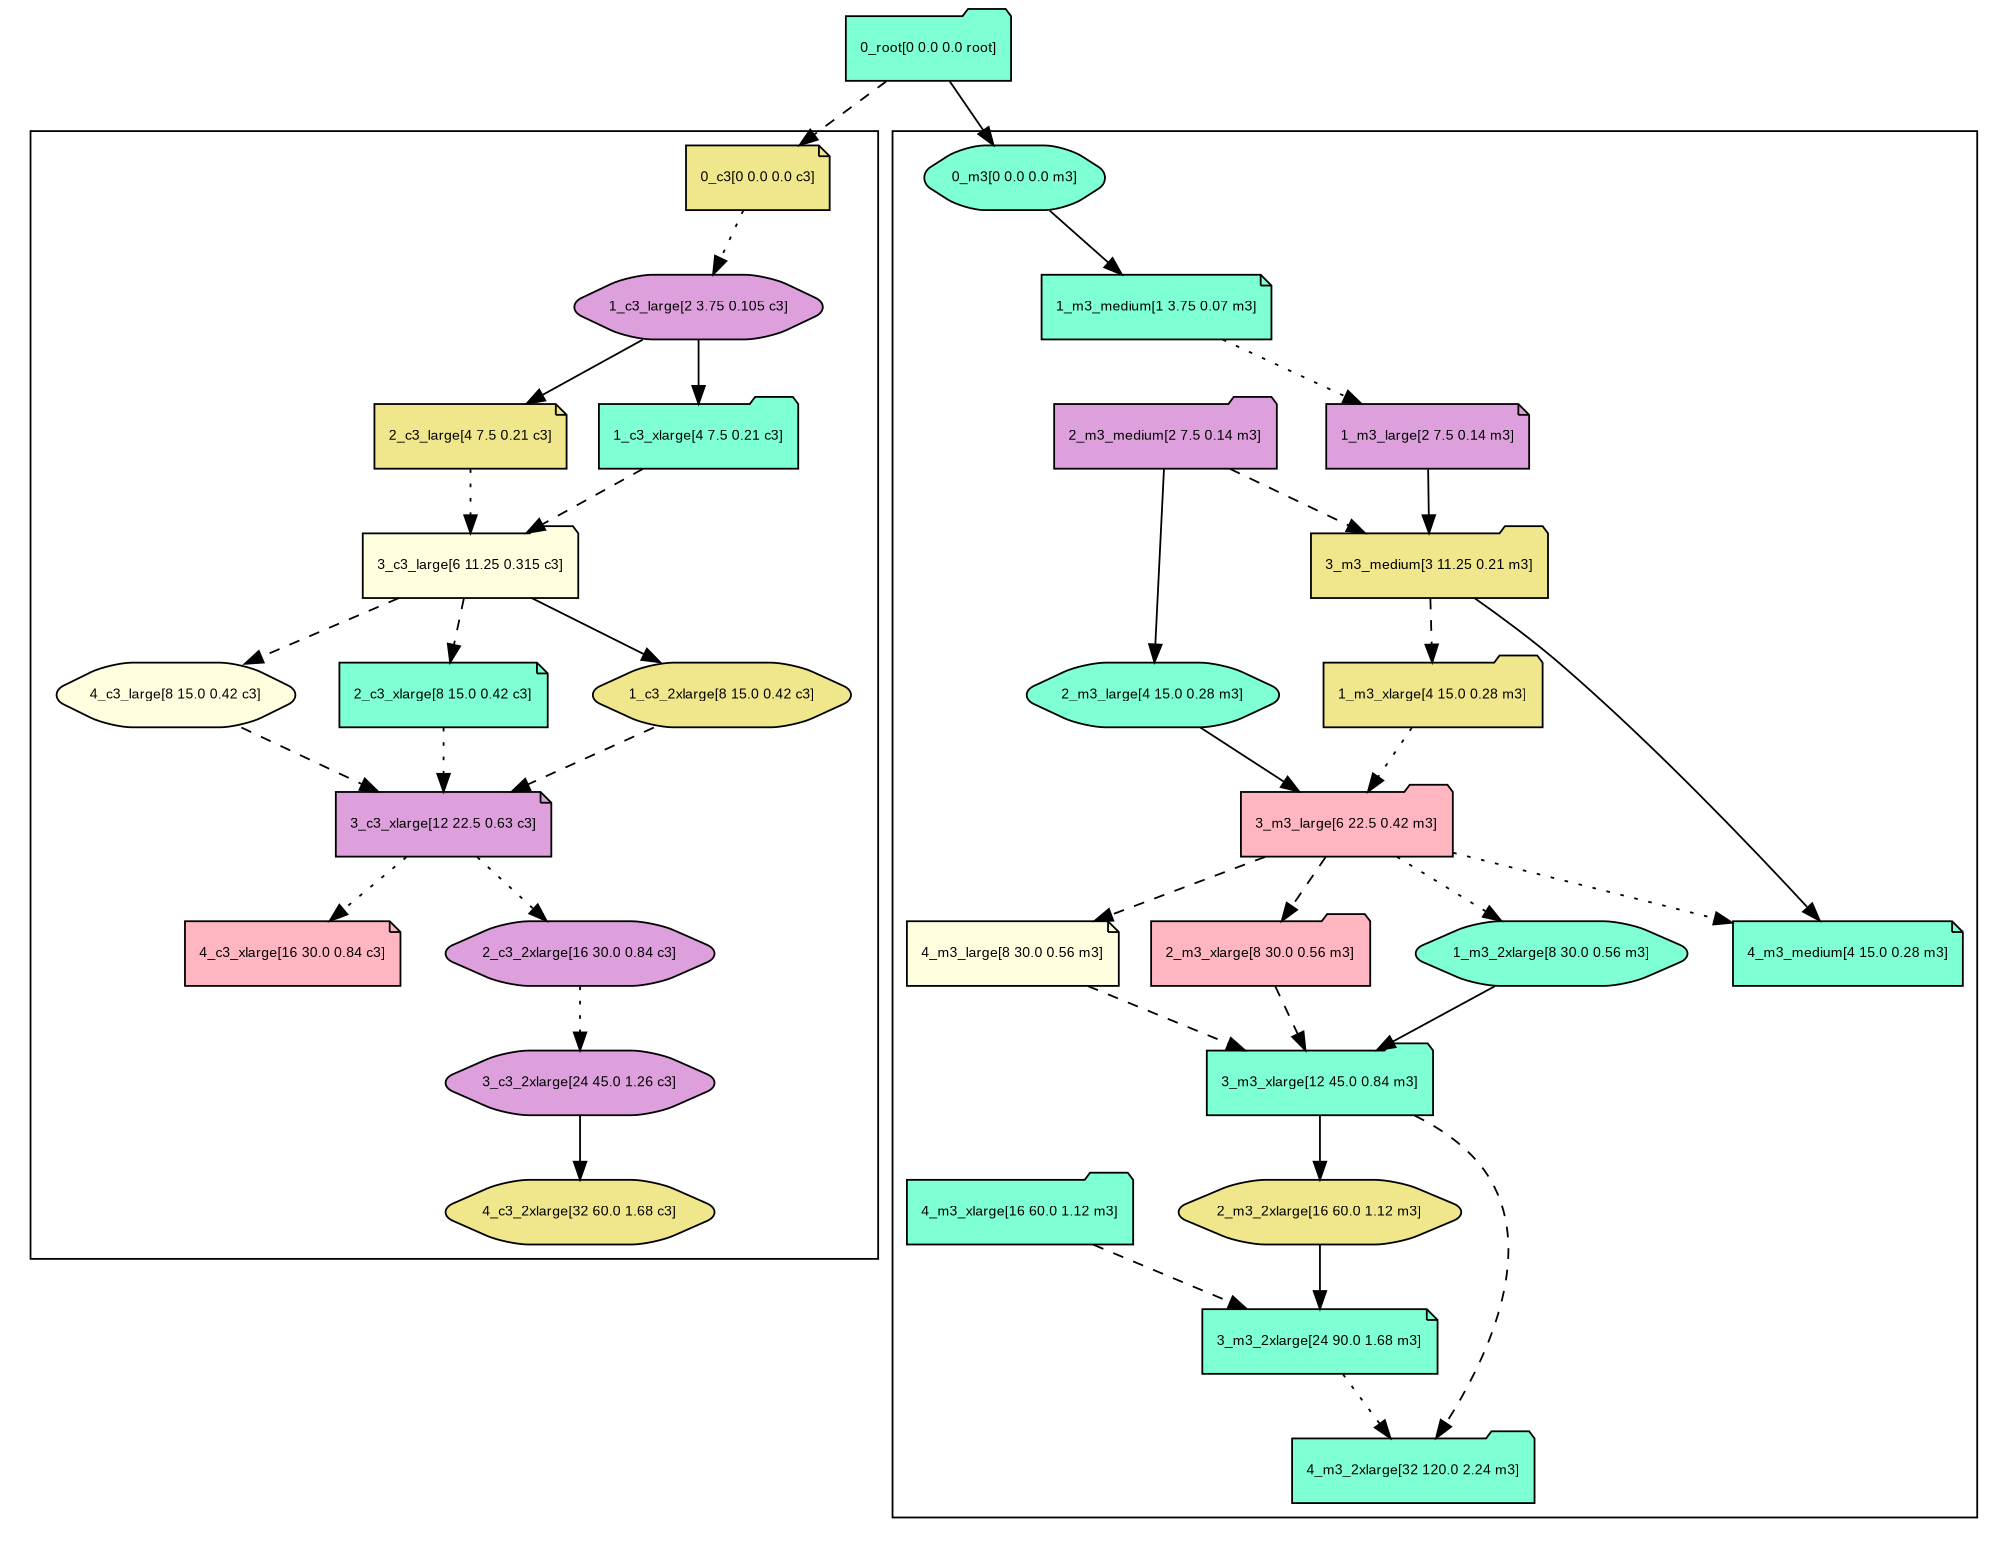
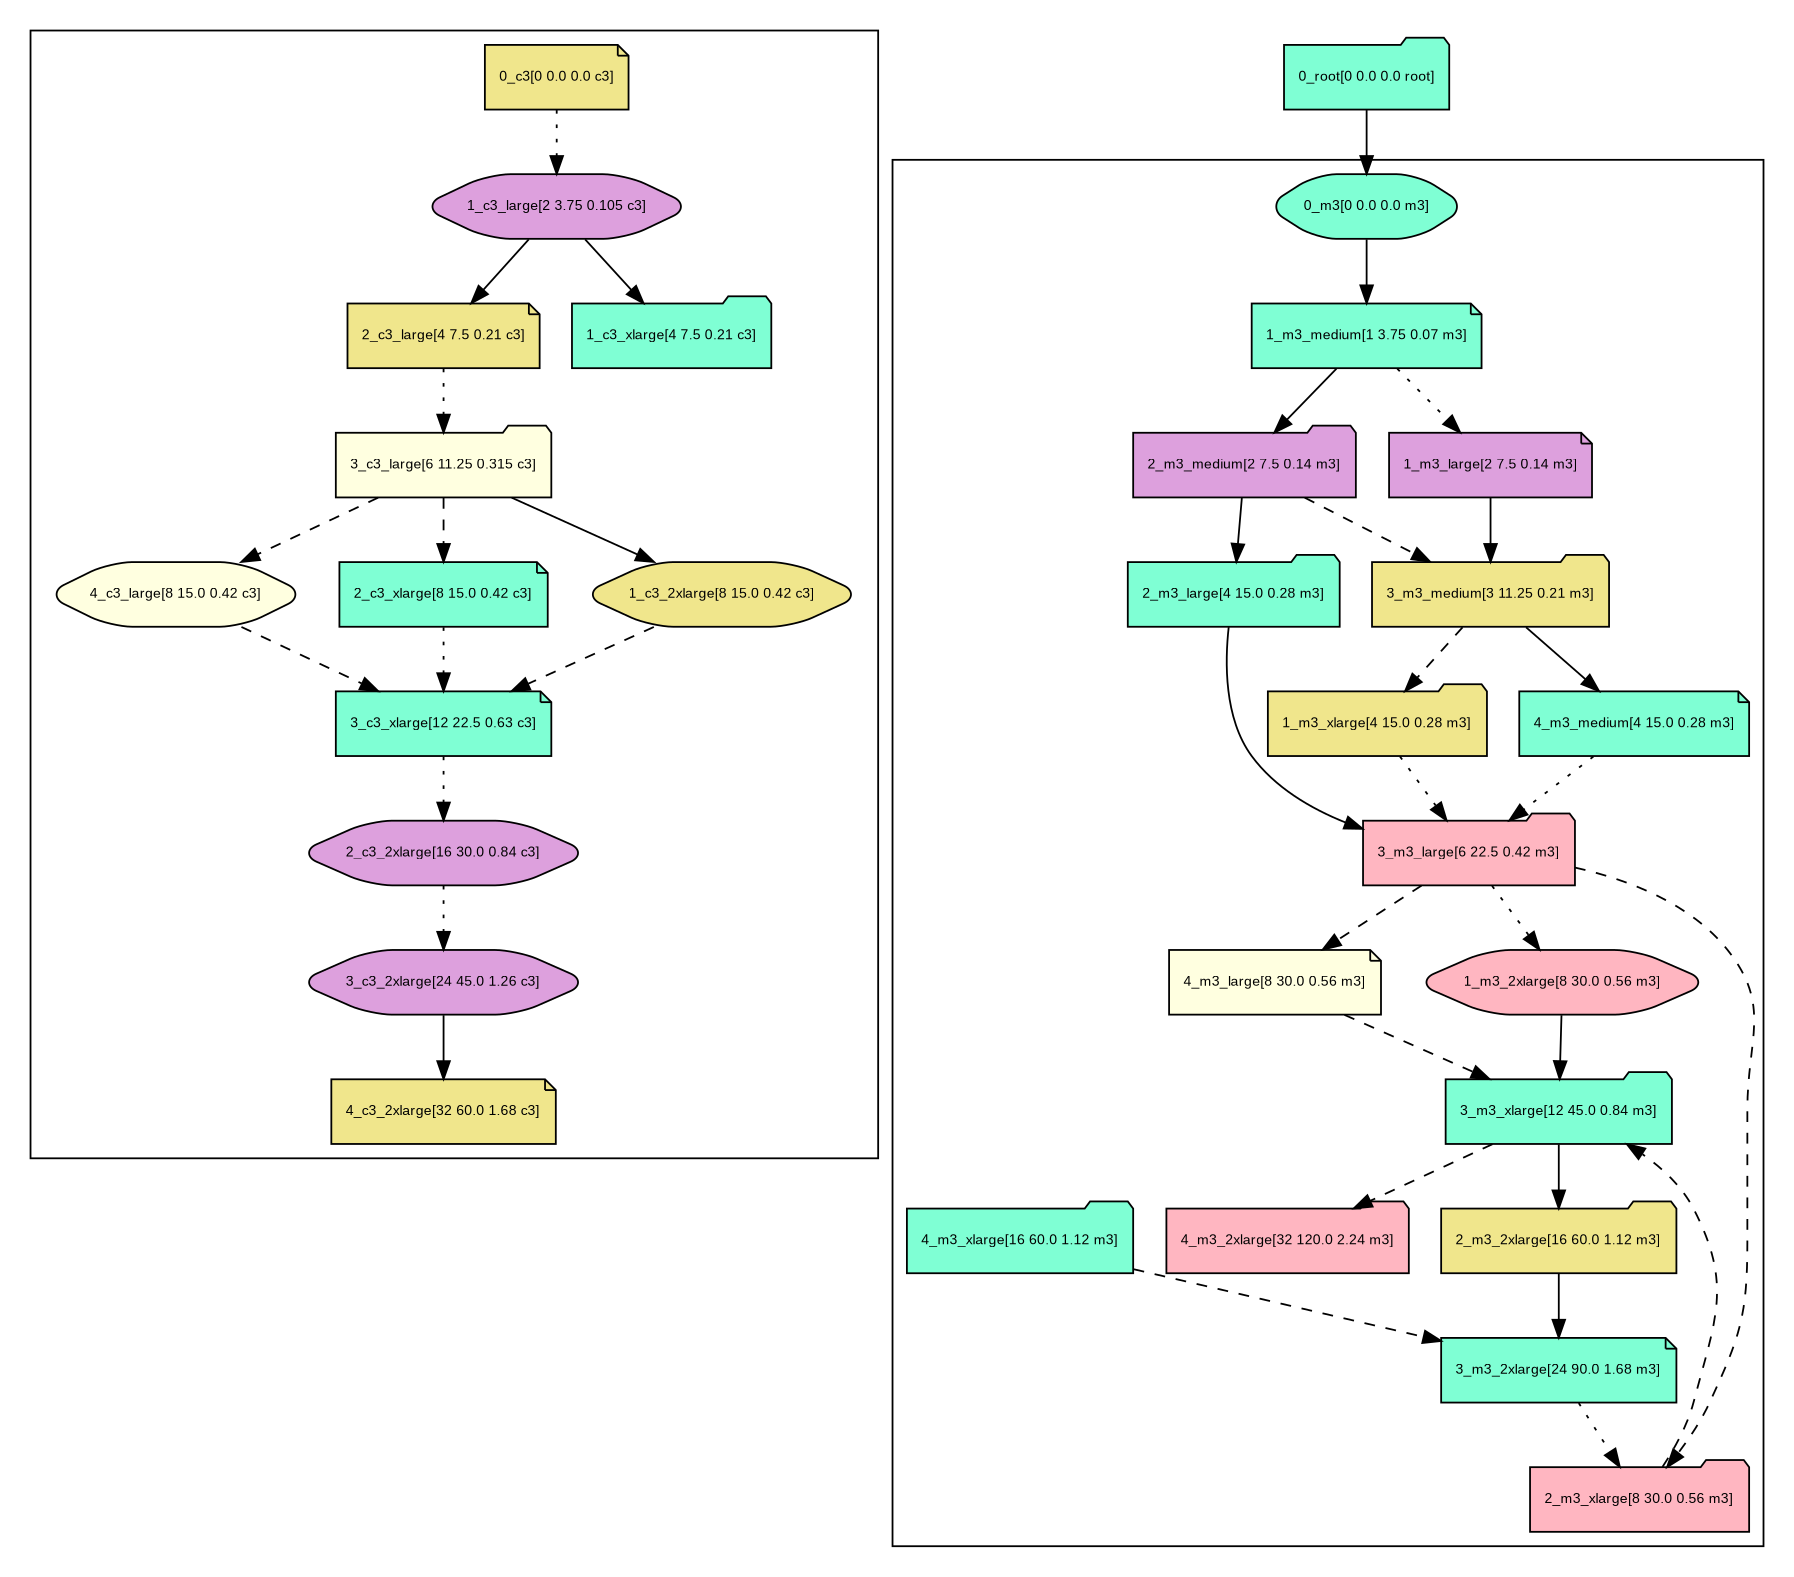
edge "0_root[0 0.0 0.0 root]" -> "0_c3[0 0.0 0.0 c3]": removed
edge "1_m3_medium[1 3.75 0.07 m3]" -> "2_m3_medium[2 7.5 0.14 m3]": added
edge "1_c3_xlarge[4 7.5 0.21 c3]" -> "3_c3_large[6 11.25 0.315 c3]": removed
node "2_m3_large[4 15.0 0.28 m3]": shape hexagon -> folder
node "3_c3_xlarge[12 22.5 0.63 c3]": fillcolor plum -> aquamarine
edge "3_m3_large[6 22.5 0.42 m3]" -> "4_m3_medium[4 15.0 0.28 m3]": reversed
node "4_c3_xlarge[16 30.0 0.84 c3]": removed
node "1_m3_2xlarge[8 30.0 0.56 m3]": fillcolor aquamarine -> lightpink
node "4_c3_2xlarge[32 60.0 1.68 c3]": shape hexagon -> note
node "2_m3_2xlarge[16 60.0 1.12 m3]": shape hexagon -> folder
edge "3_m3_2xlarge[24 90.0 1.68 m3]" -> "4_m3_2xlarge[32 120.0 2.24 m3]": now "3_m3_2xlarge[24 90.0 1.68 m3]" -> "2_m3_xlarge[8 30.0 0.56 m3]"
node "4_m3_2xlarge[32 120.0 2.24 m3]": fillcolor aquamarine -> lightpink
